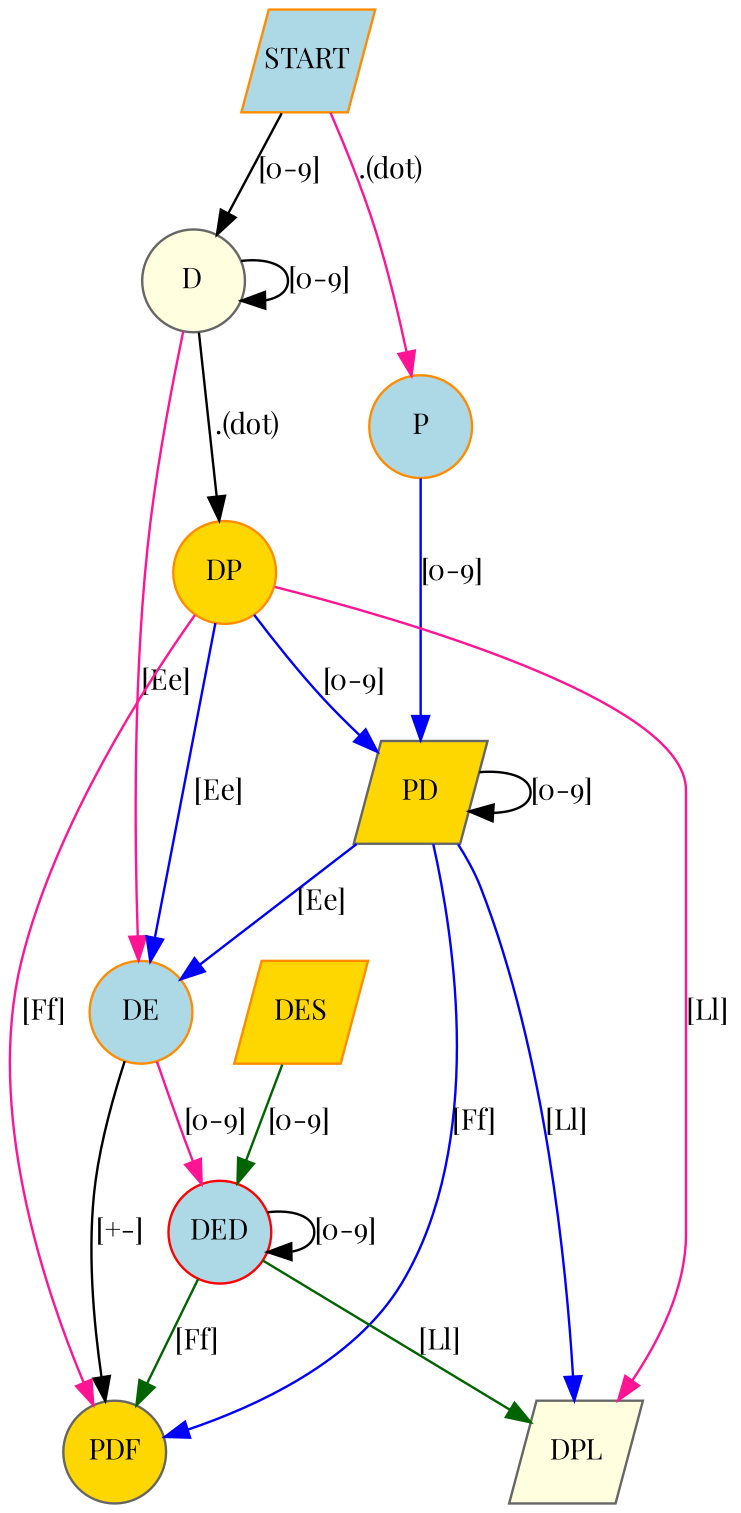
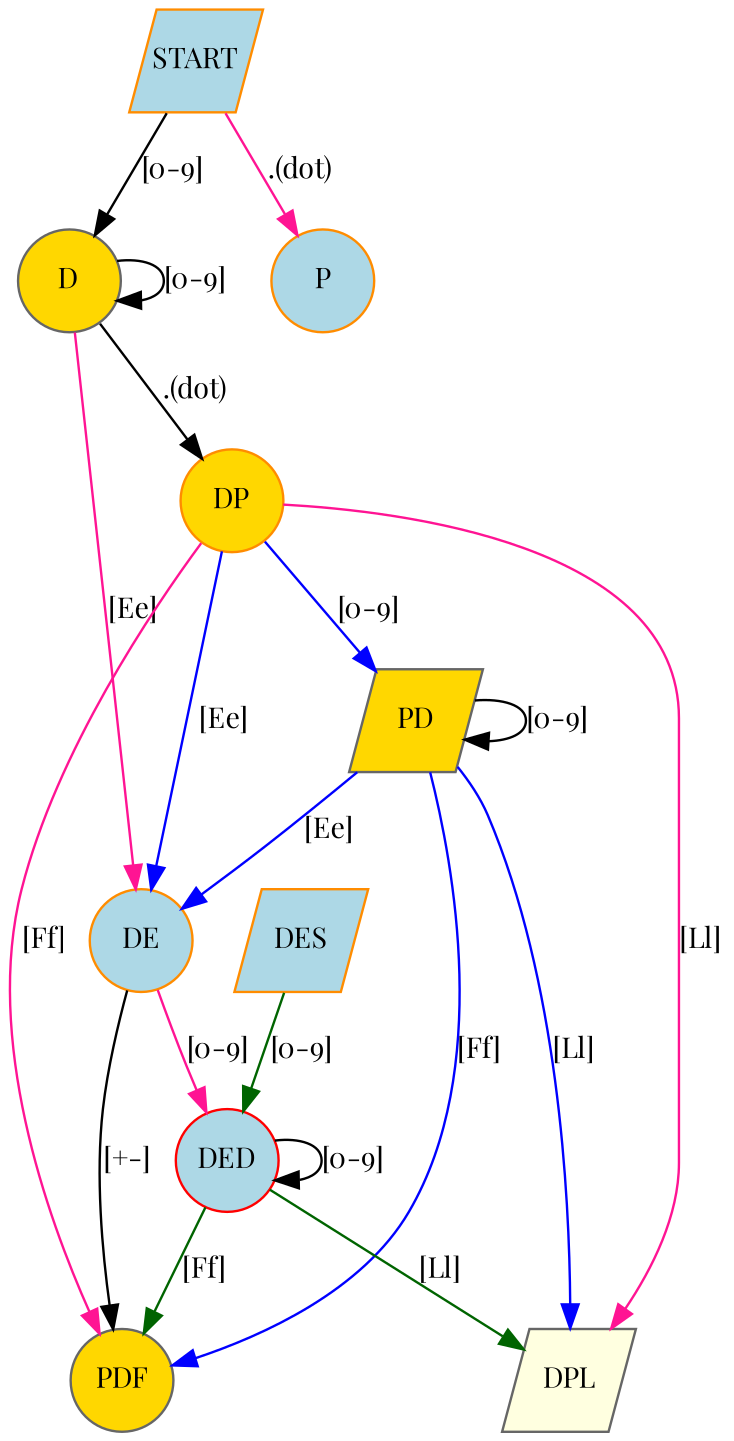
node "D": fillcolor lightyellow -> gold
edge "P" -> "PD": removed, label "[0-9]"
node "DES": fillcolor gold -> lightblue
